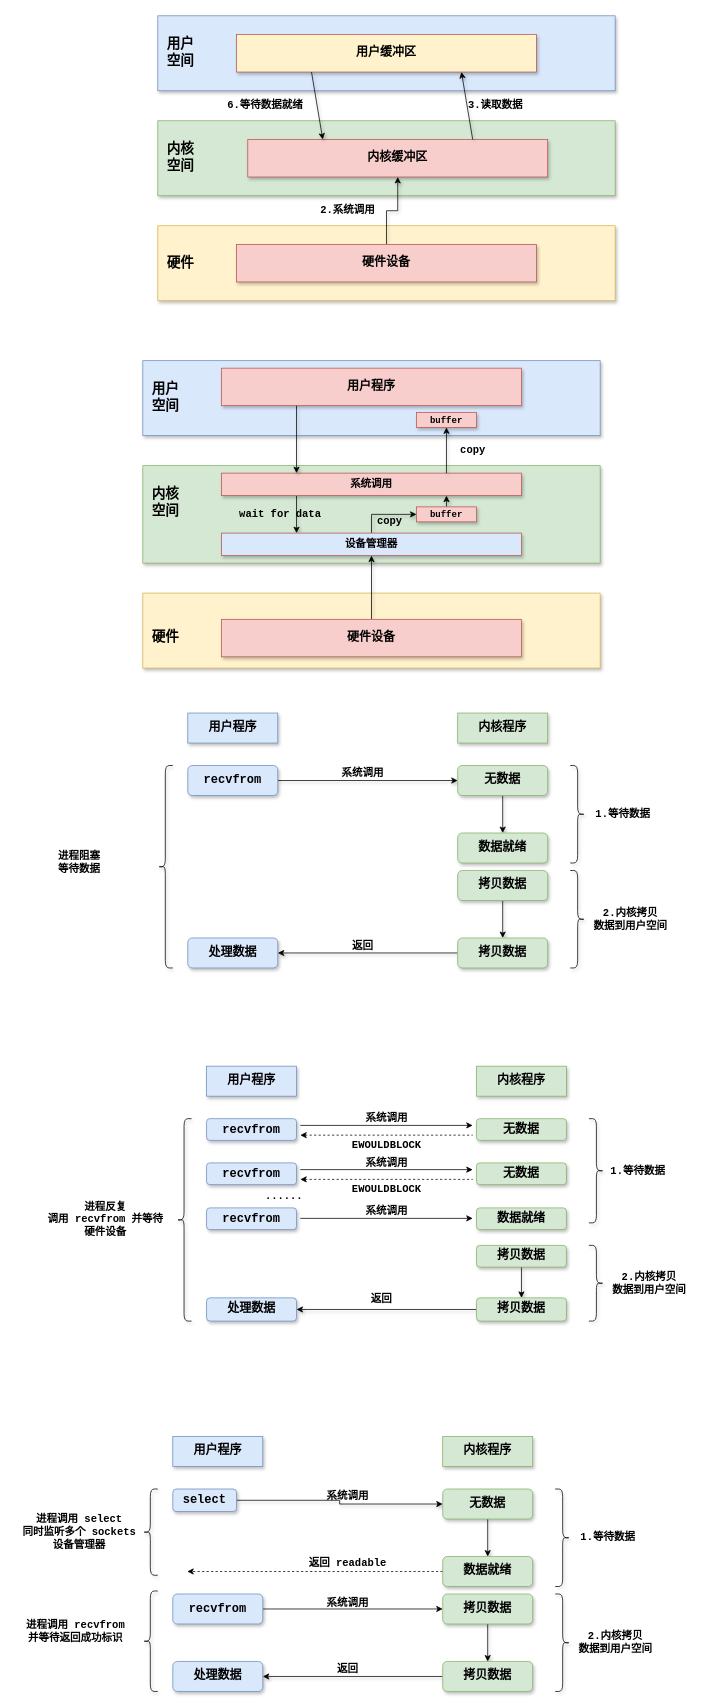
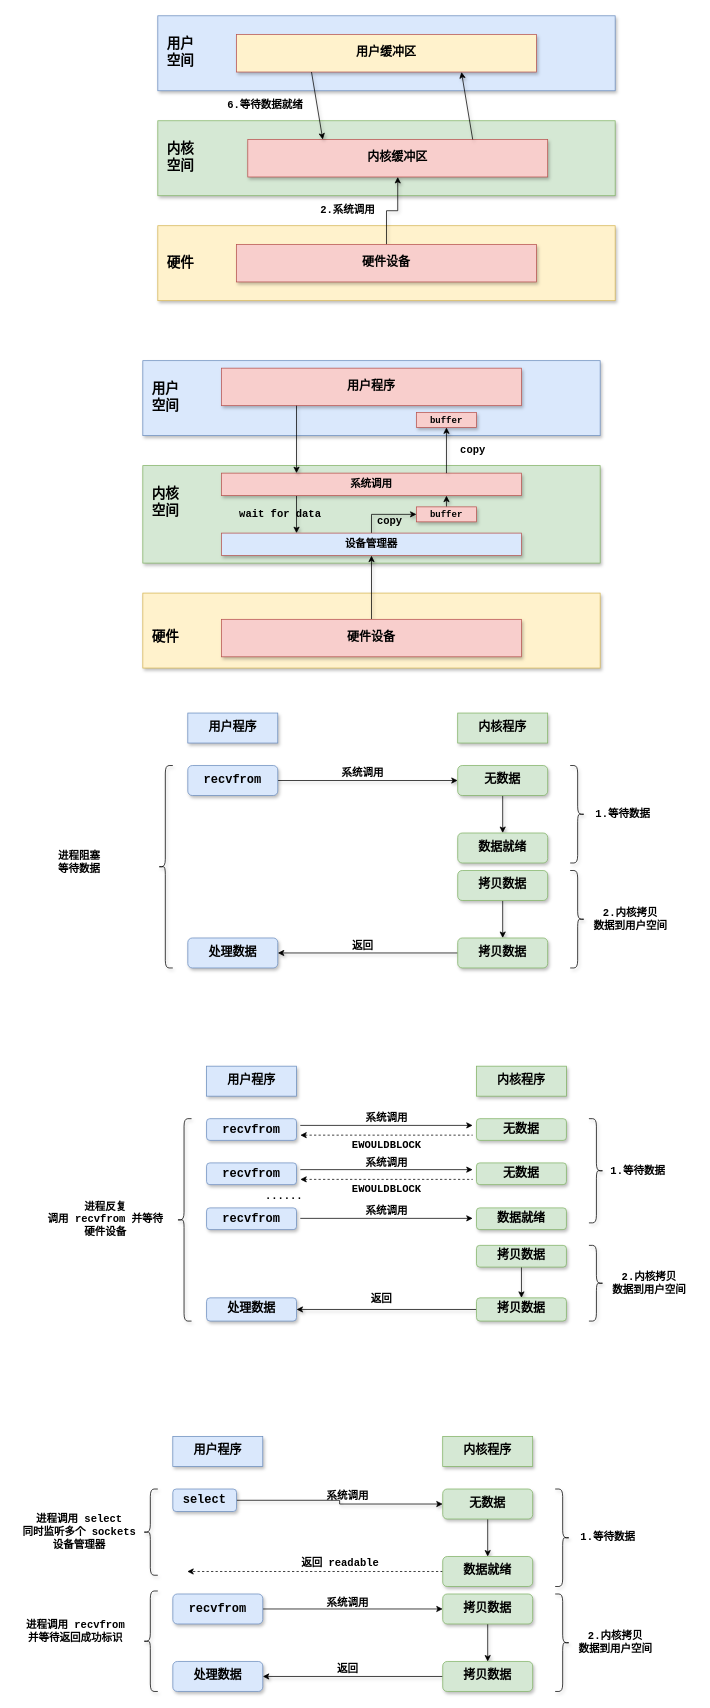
node "3.读取数据": removed
node "返回 readable": moved (348, 1563) -> (340, 1563)
